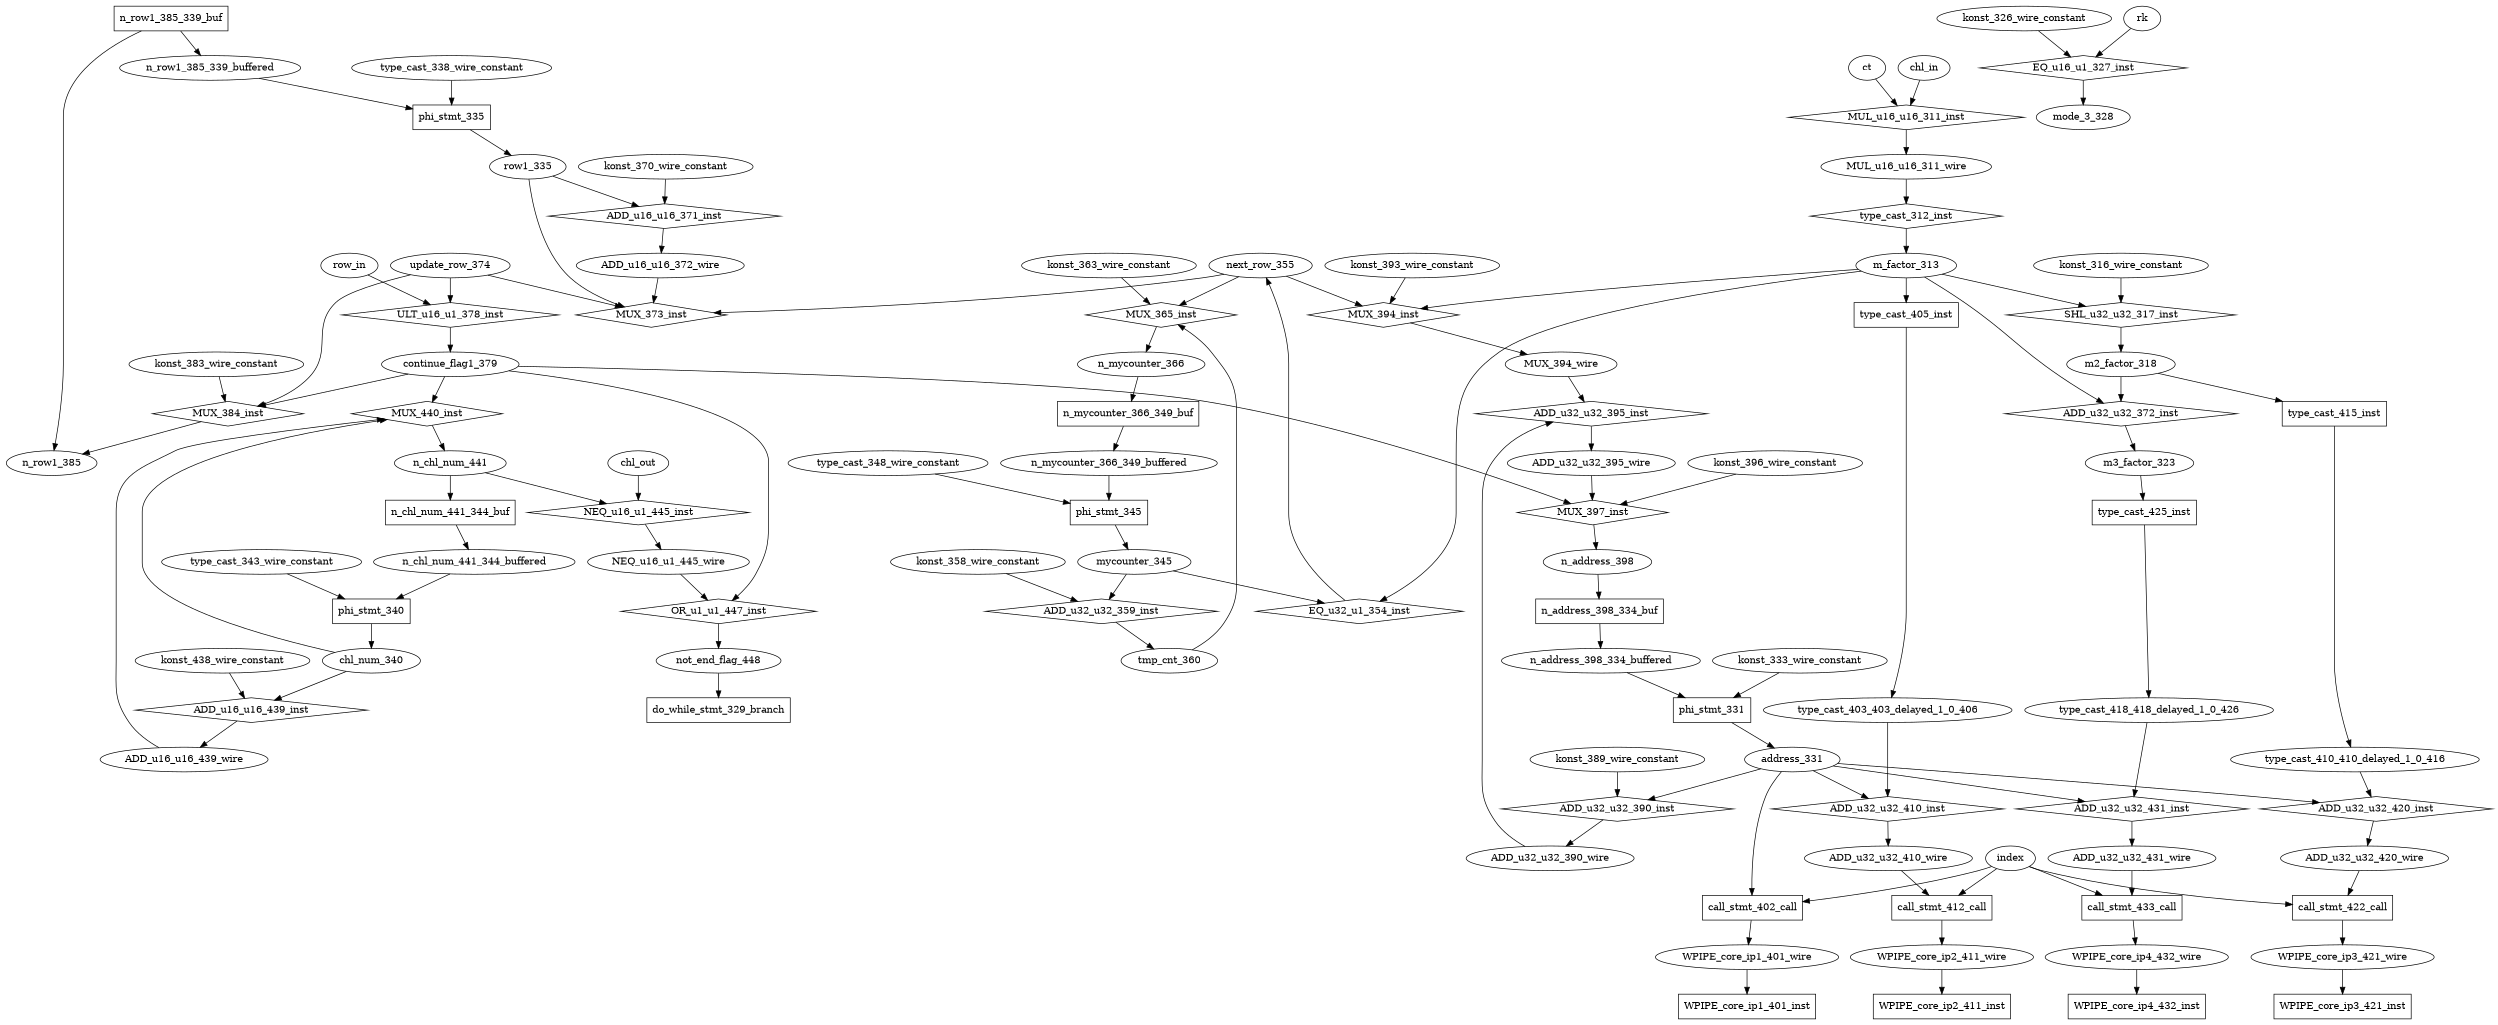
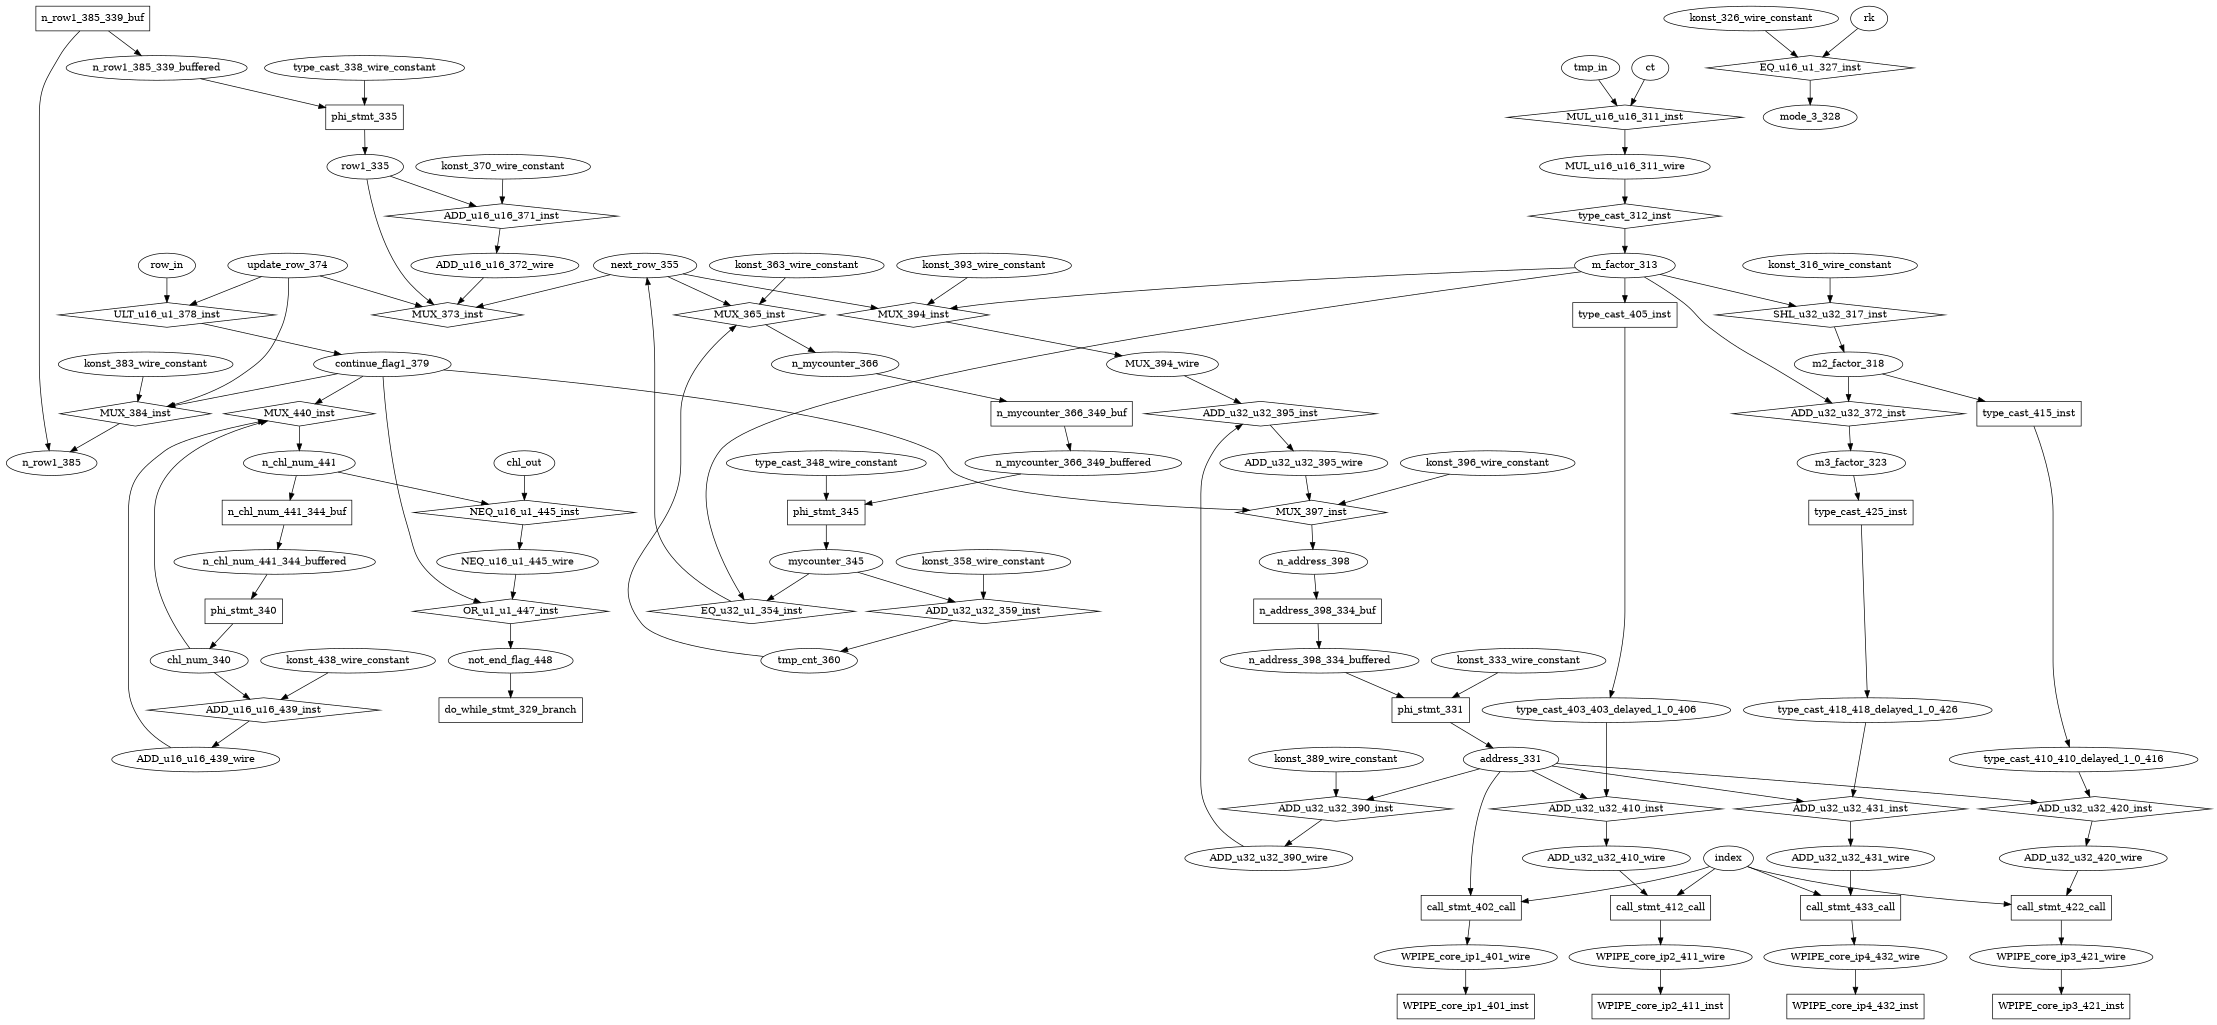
node "chl_in": label "chl_in" -> "tmp_in"
node "type_cast_343_wire_constant": removed
